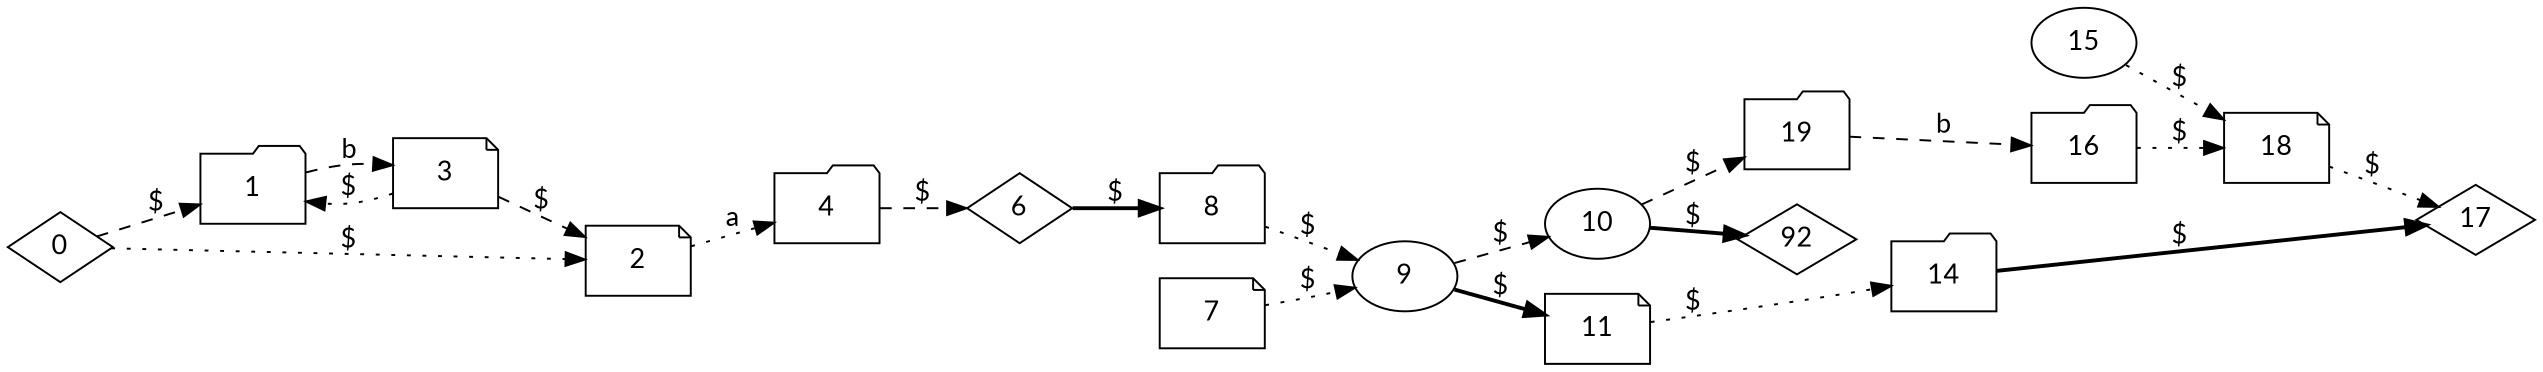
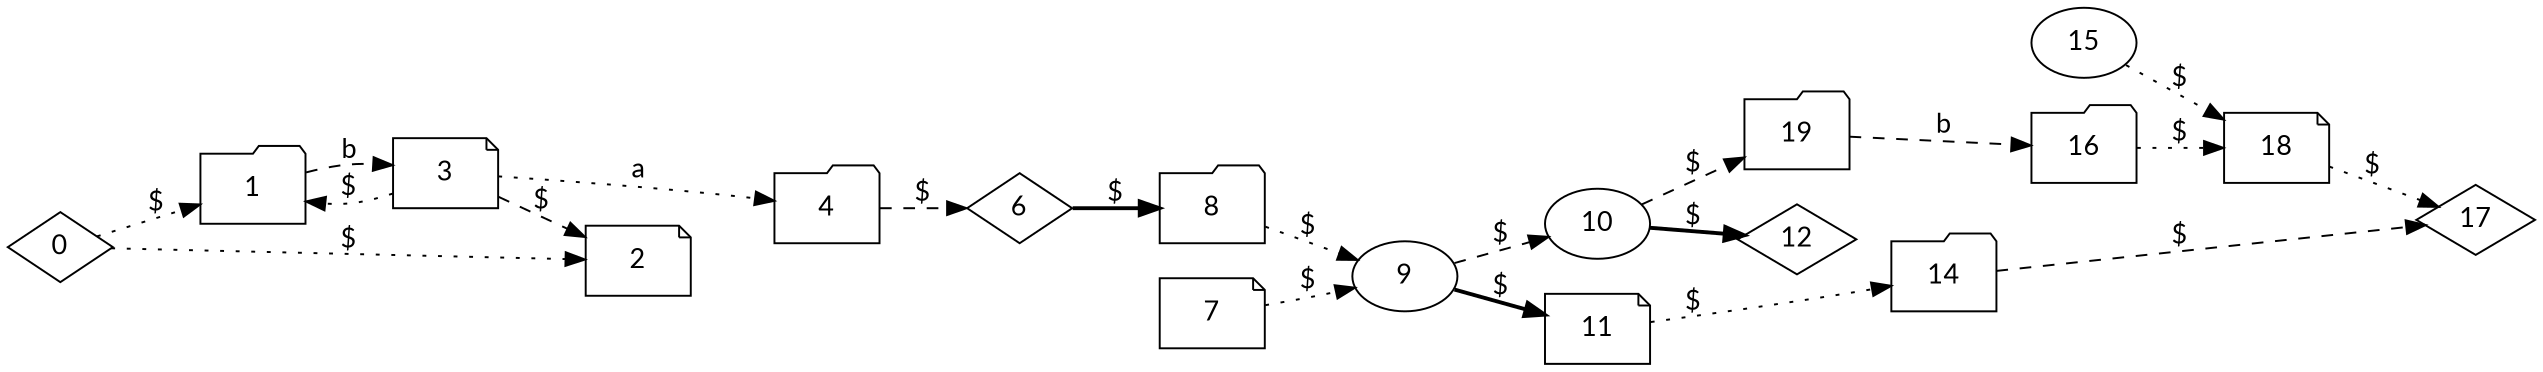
edge "0" -> "1": style dashed -> dotted
edge "2" -> "4": now "3" -> "4"
node "92": label "92" -> "12"
edge "14" -> "17": style bold -> dashed
